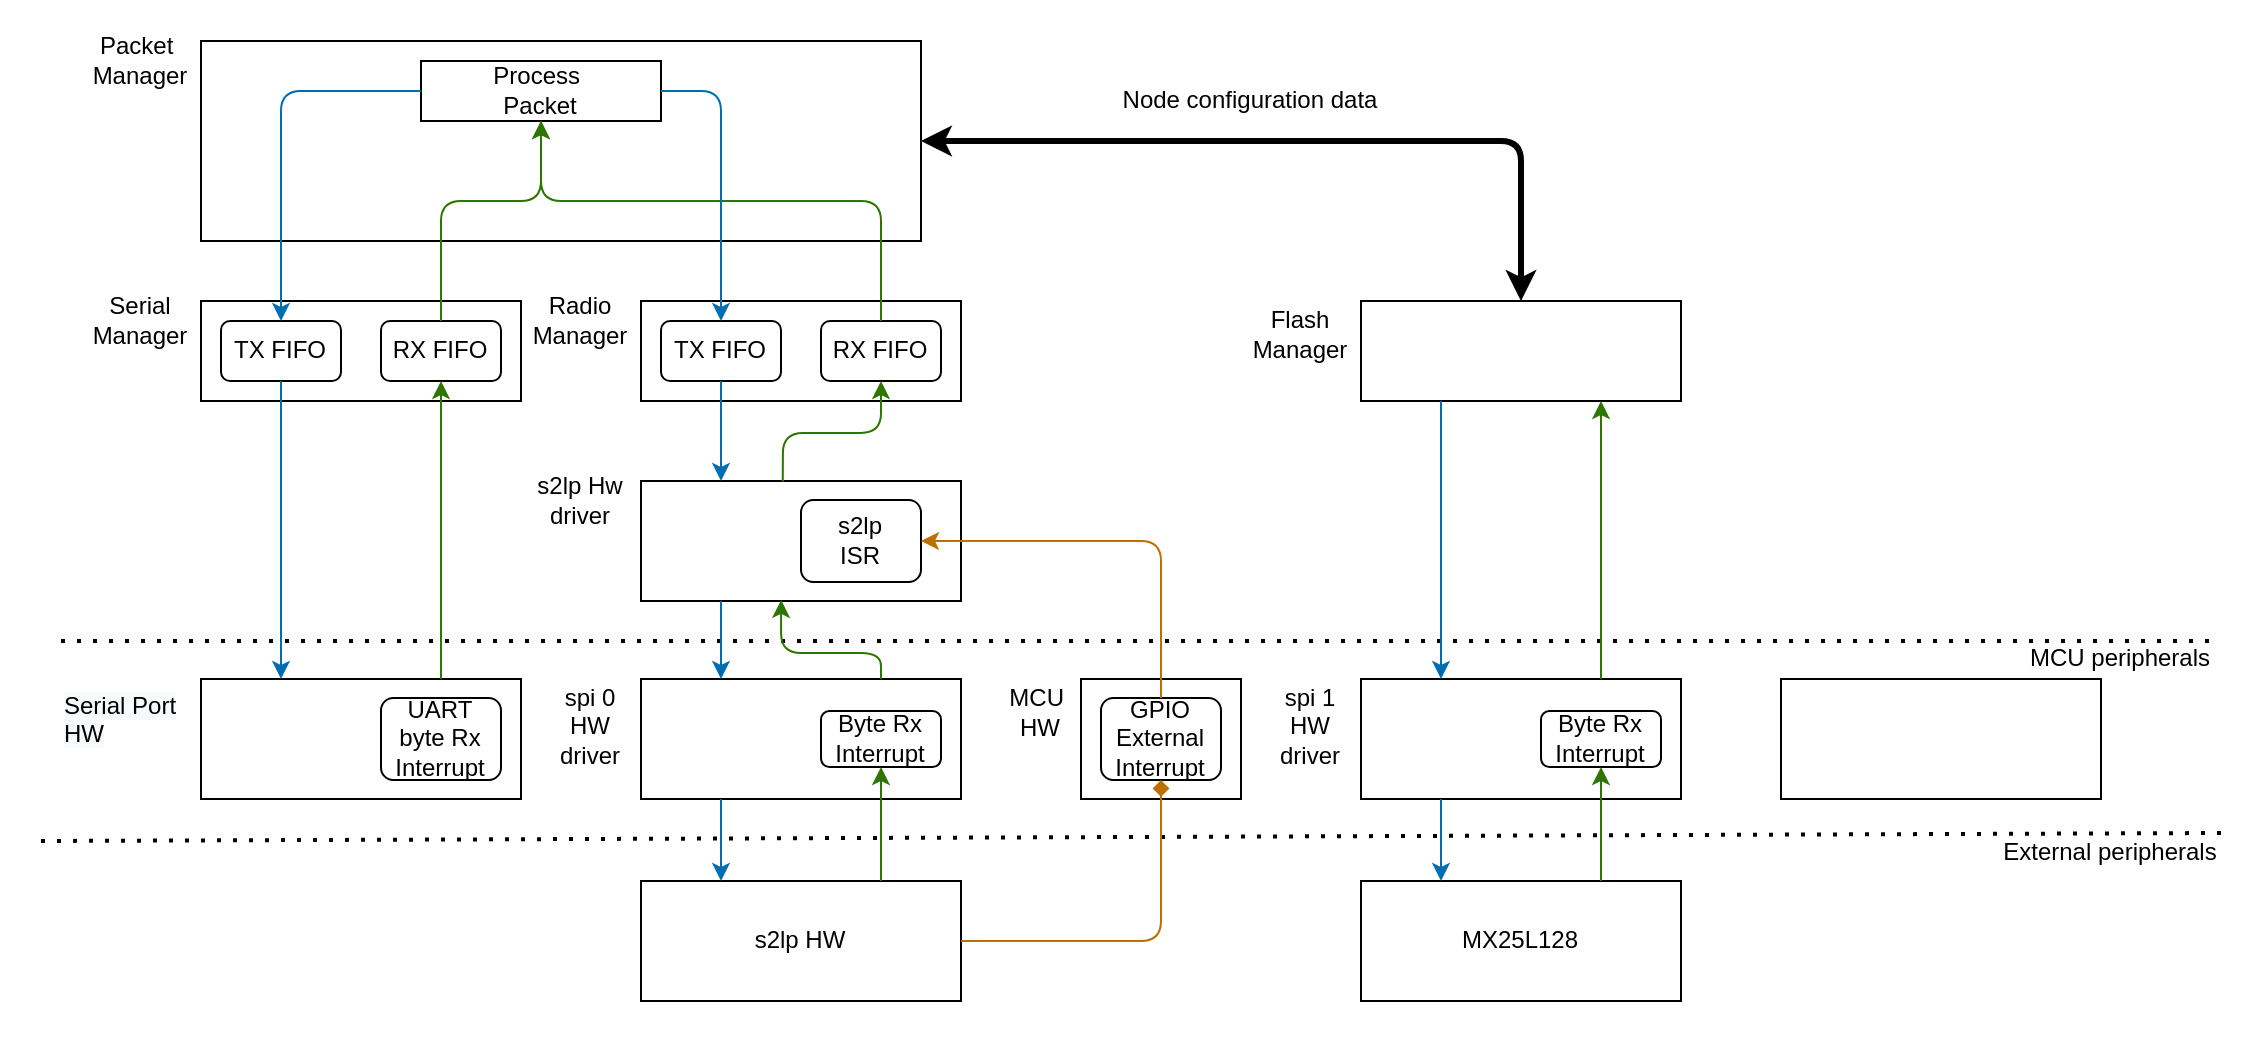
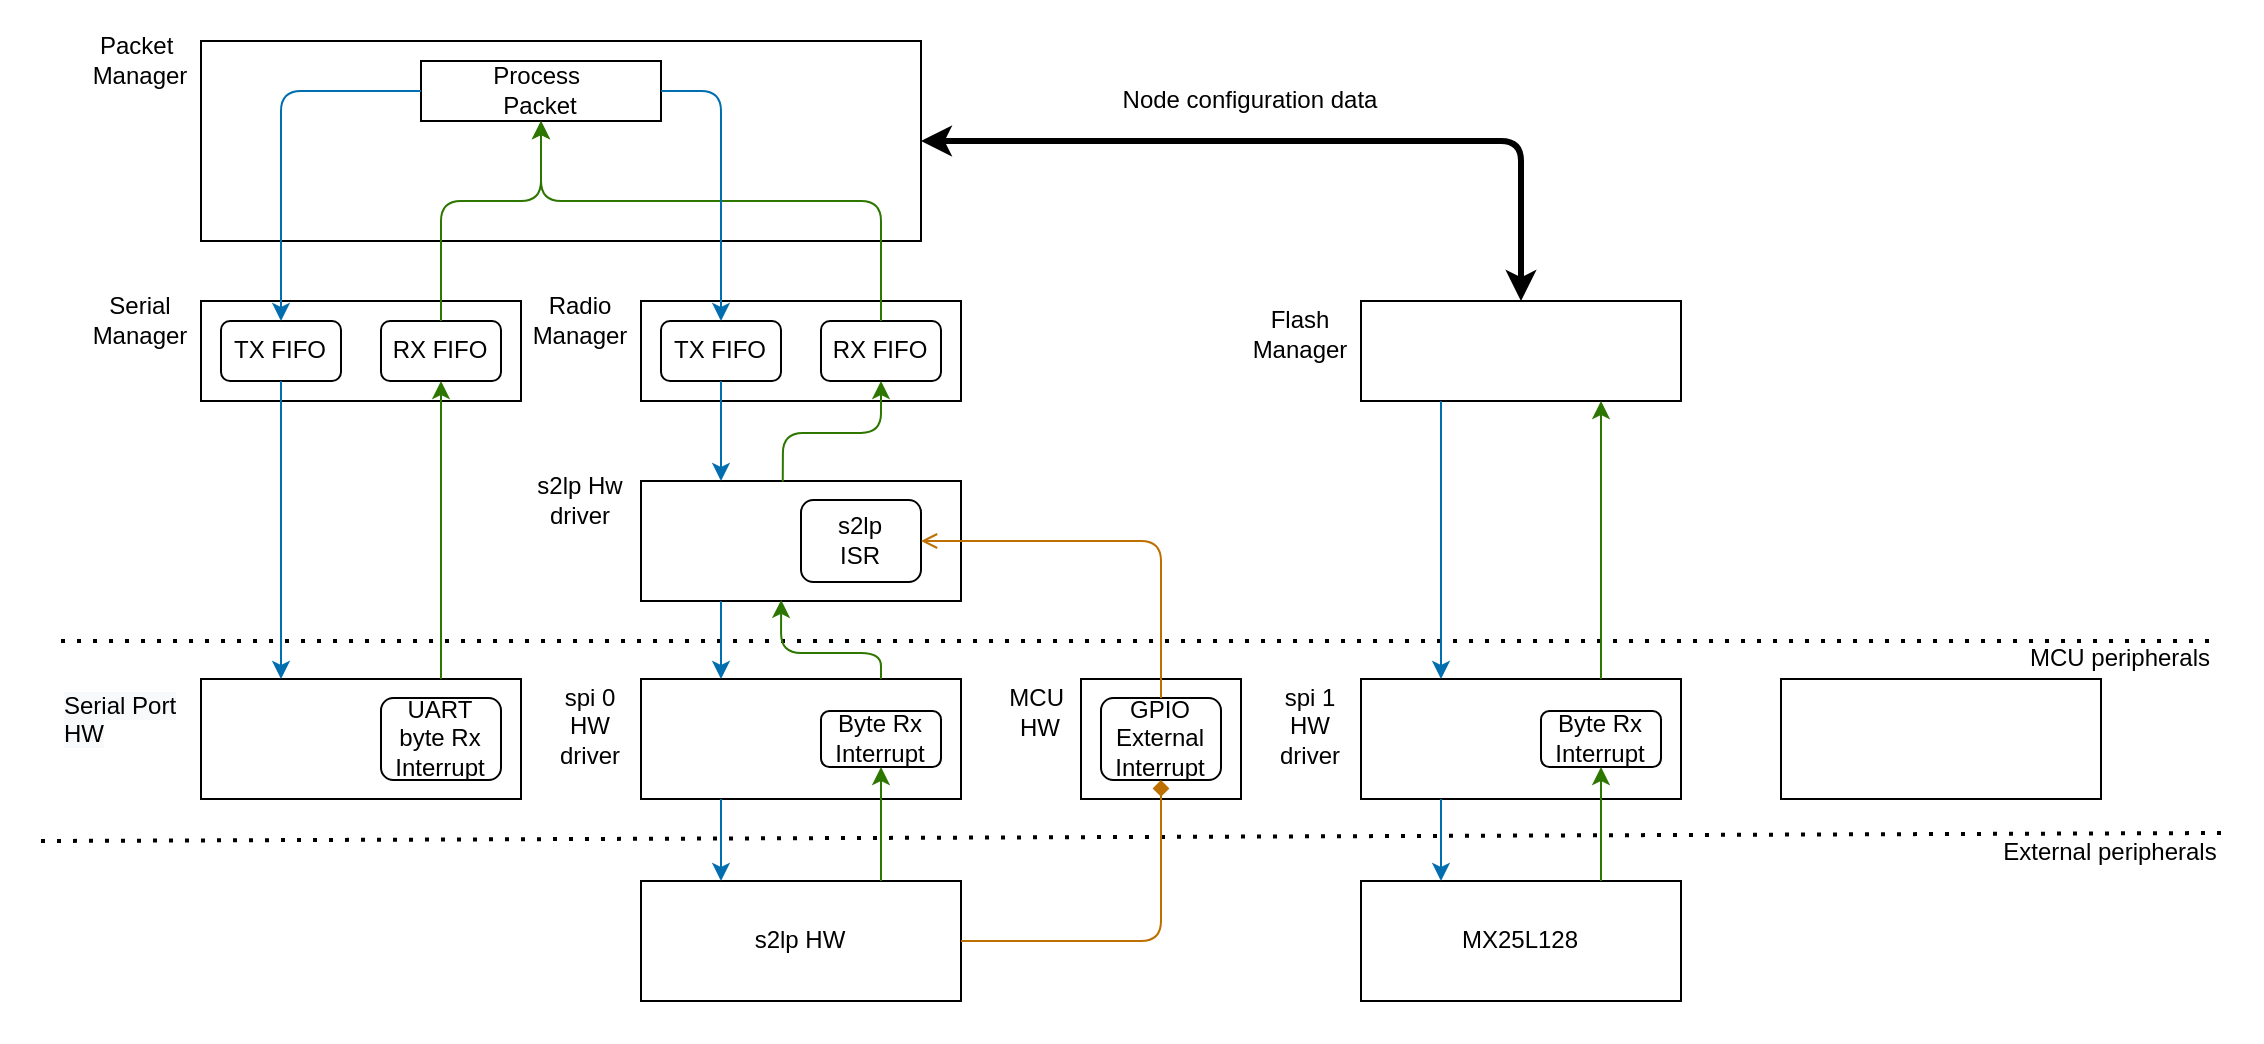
edge "GPIO External Interrupt" -> "s2lp ISR": arrowhead classic -> open
